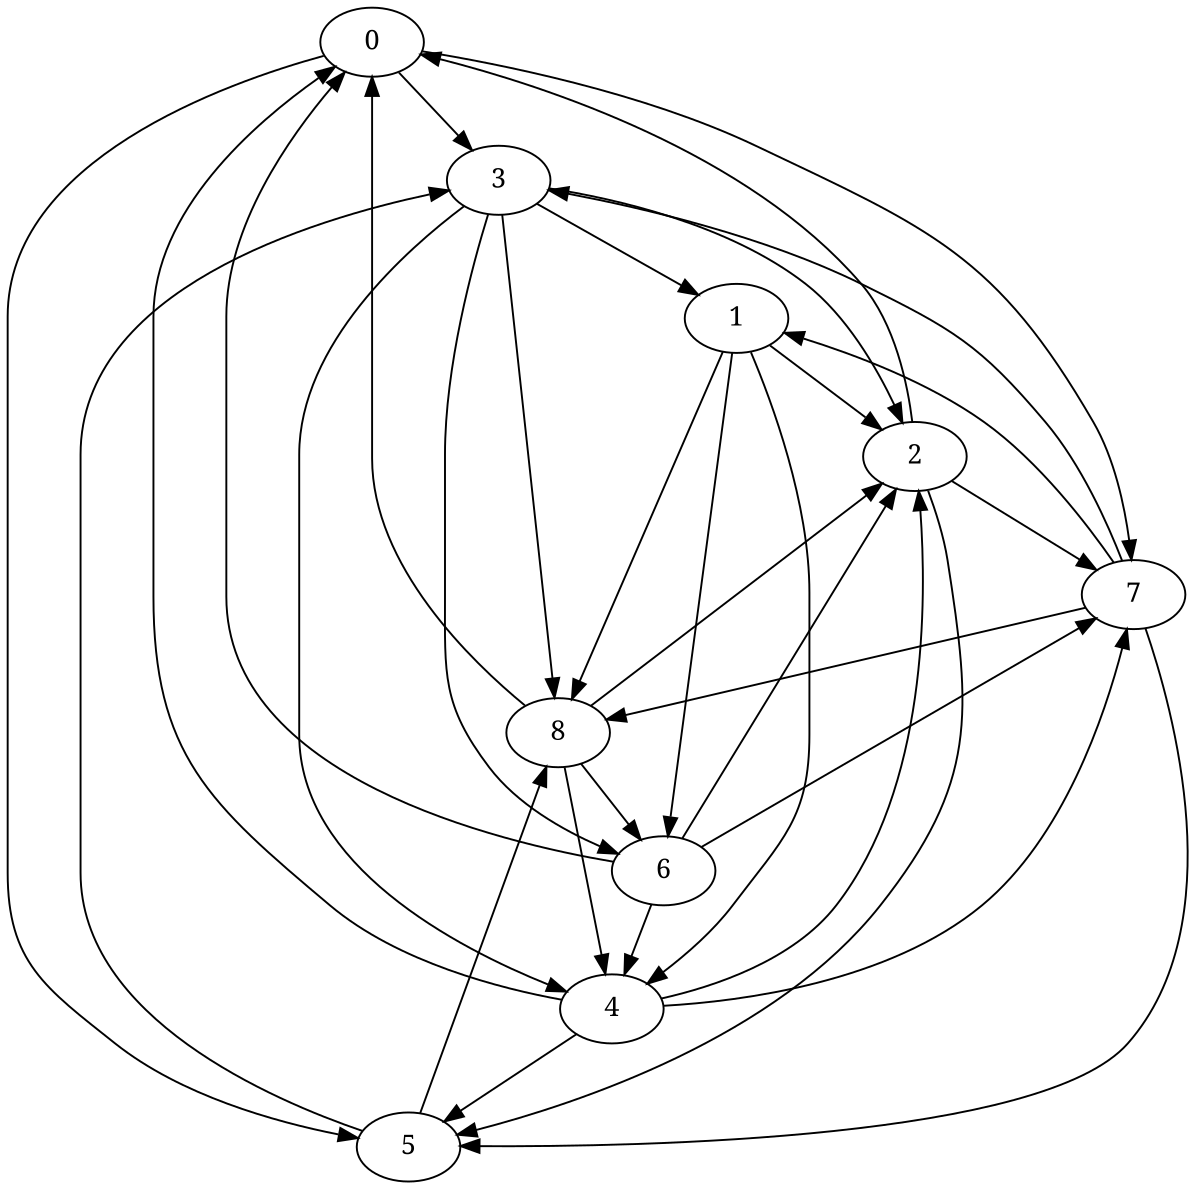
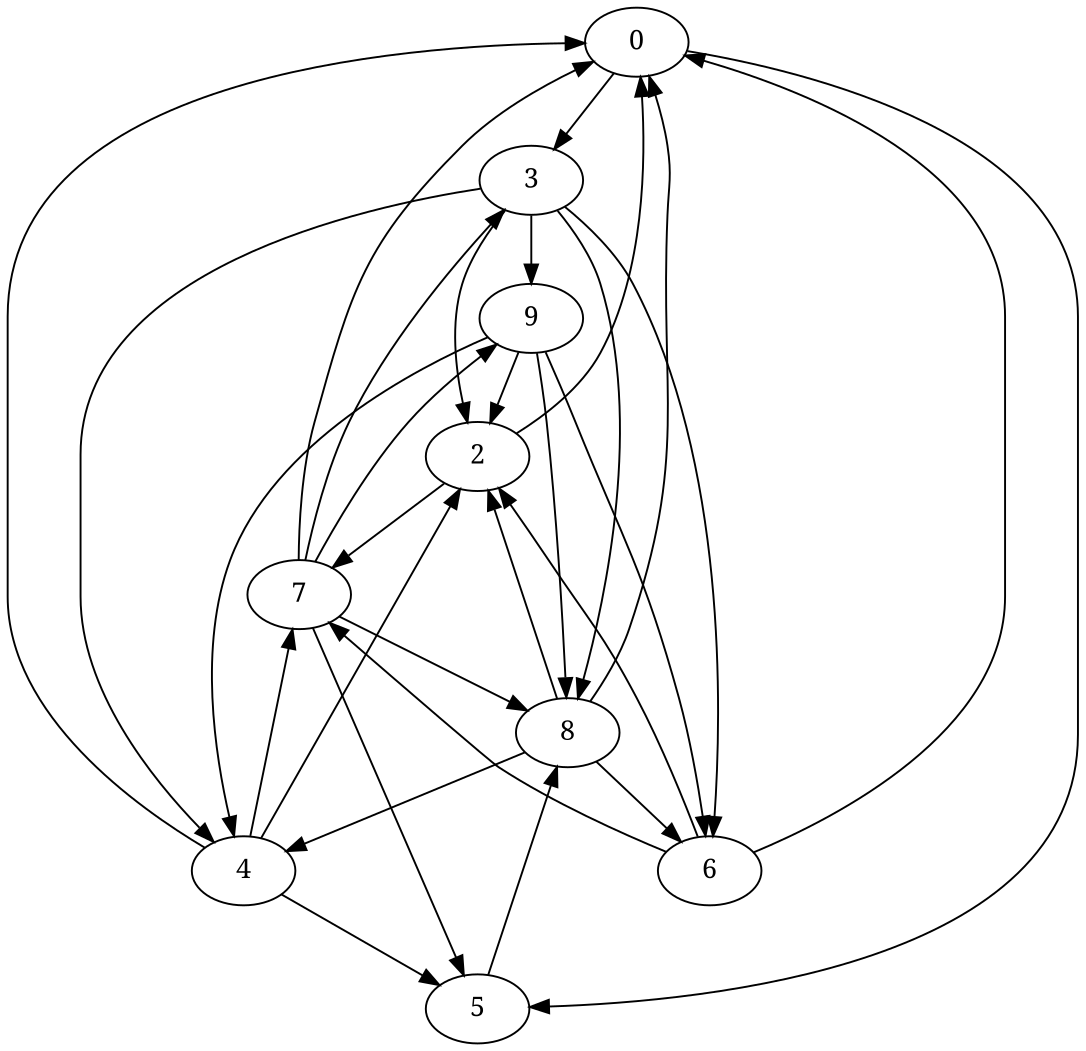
edge "0" -> "7": reversed
node "1": label "1" -> "9"
edge "5" -> "3": removed
edge "2" -> "5": removed
edge "6" -> "4": removed
